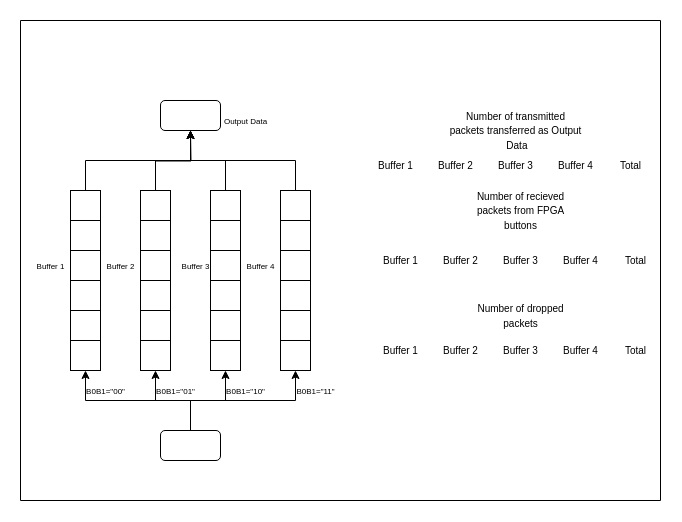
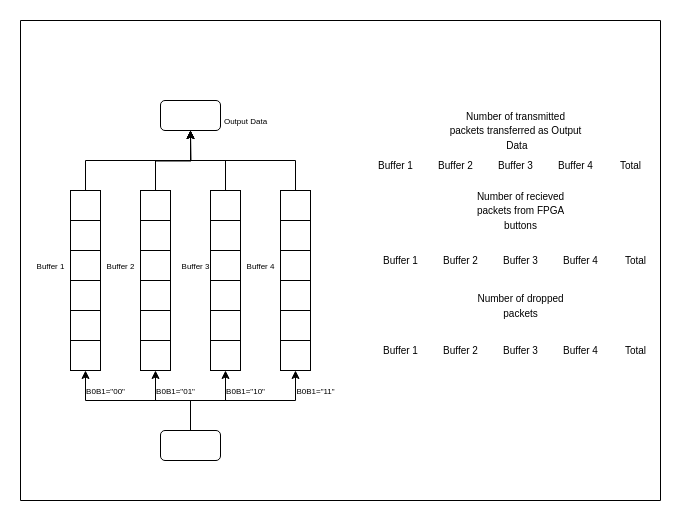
node "Number of dropped packets": moved (521, 316) -> (521, 306)
